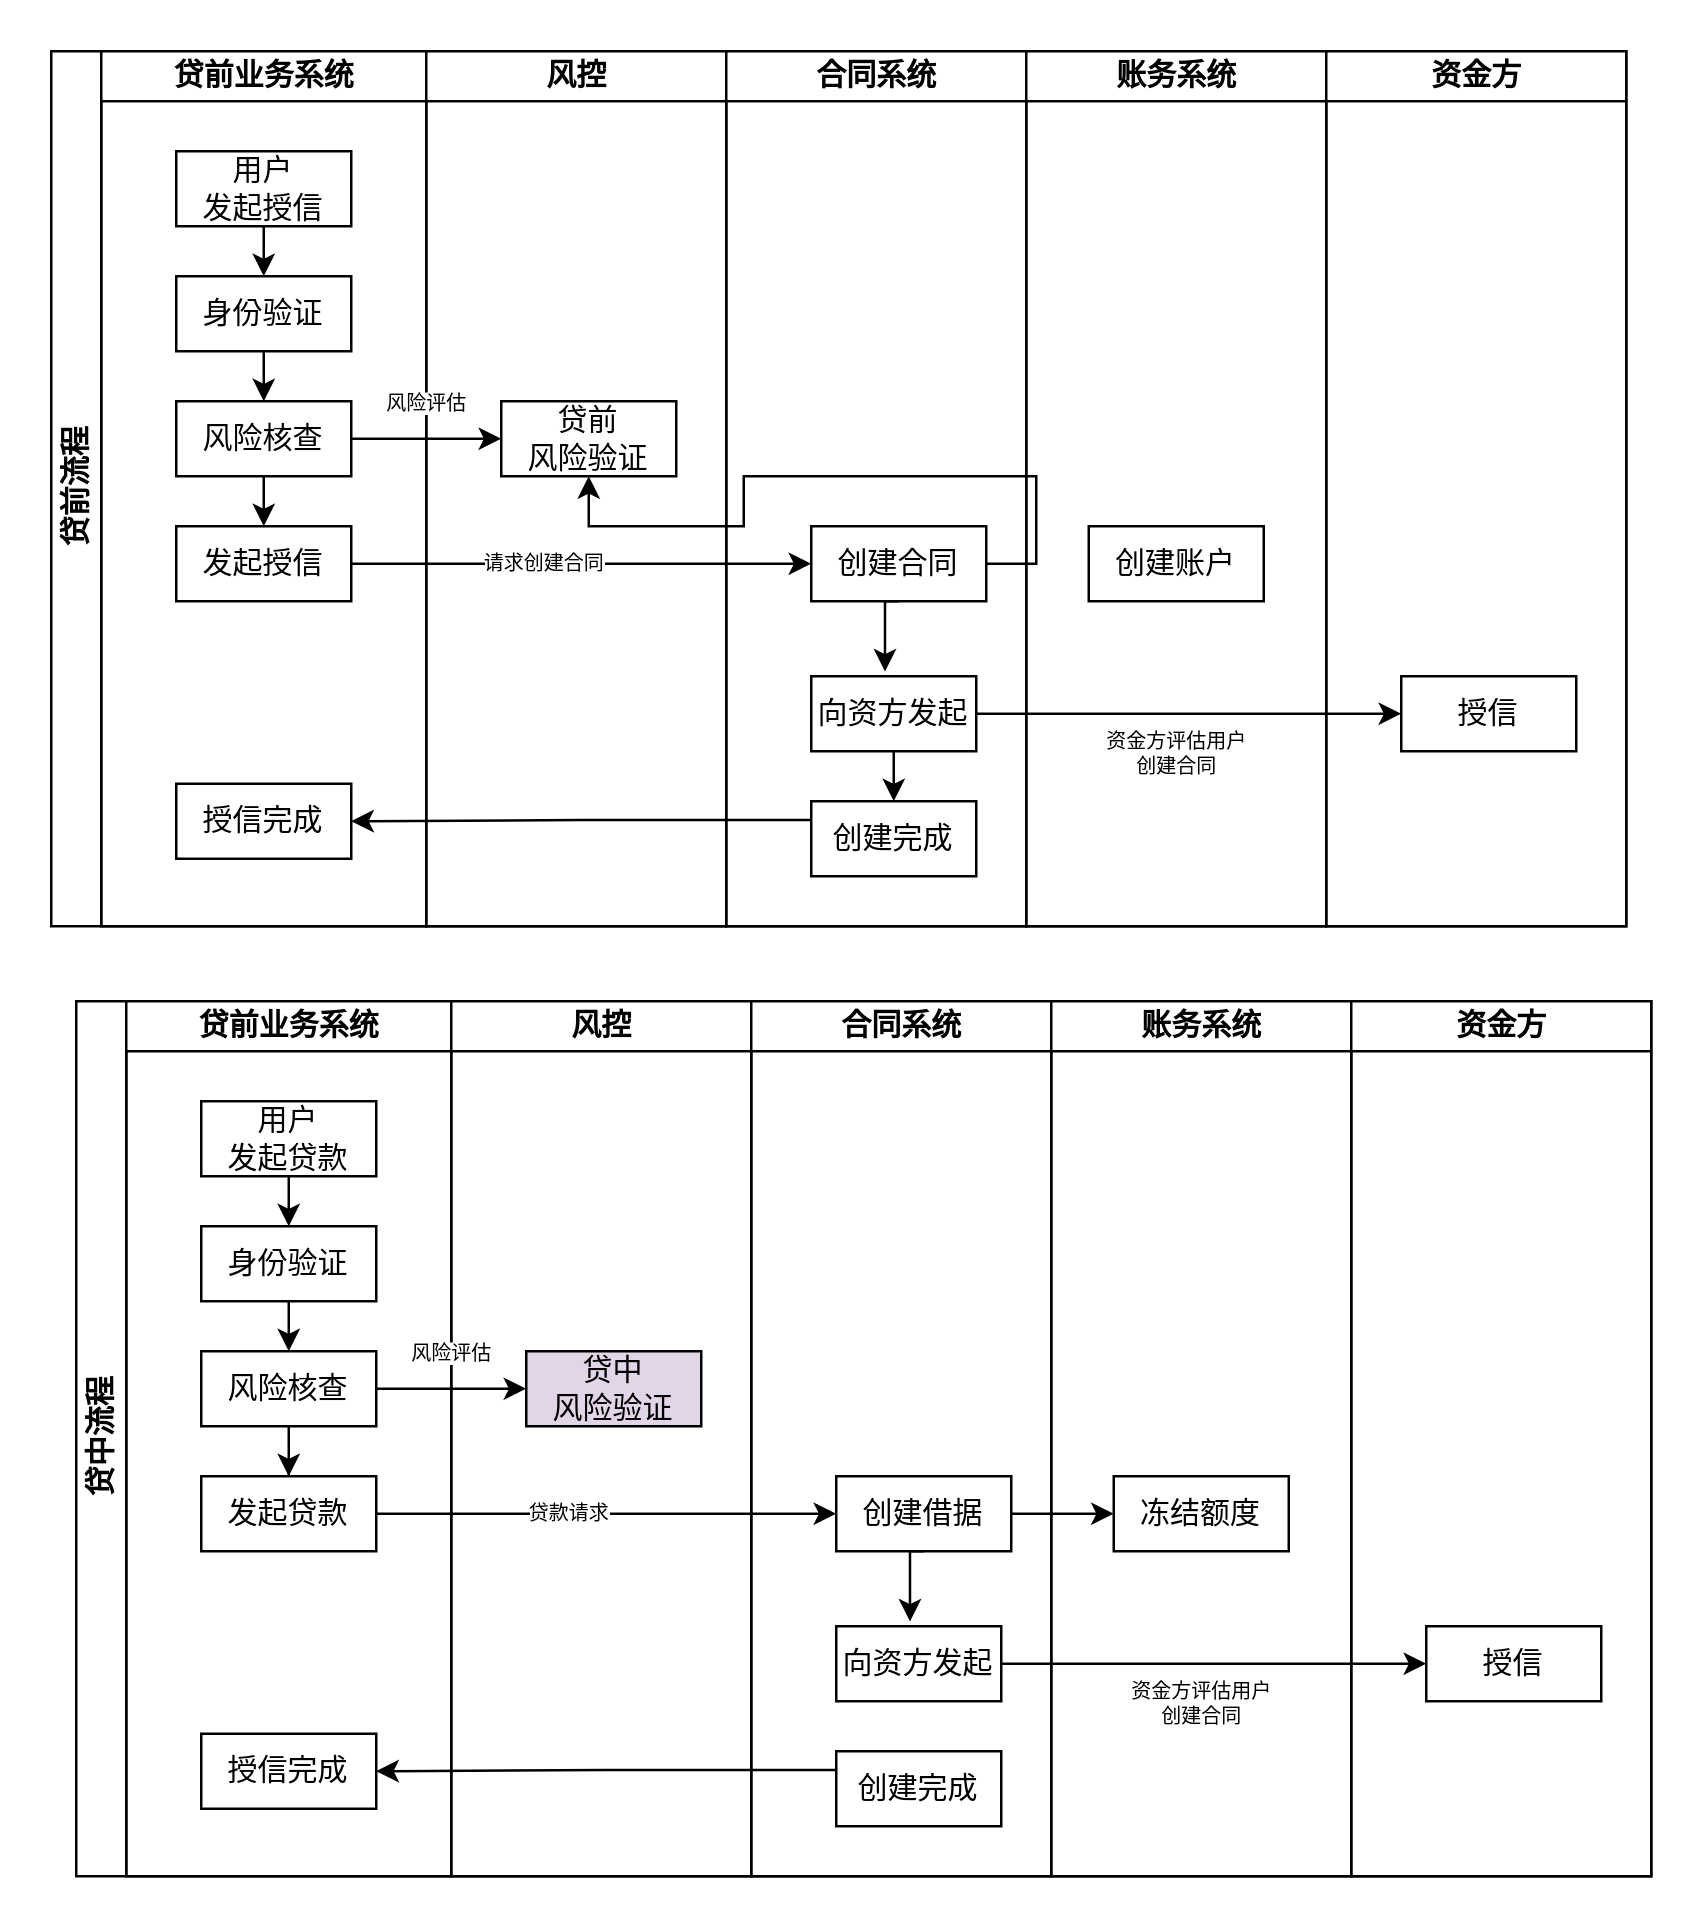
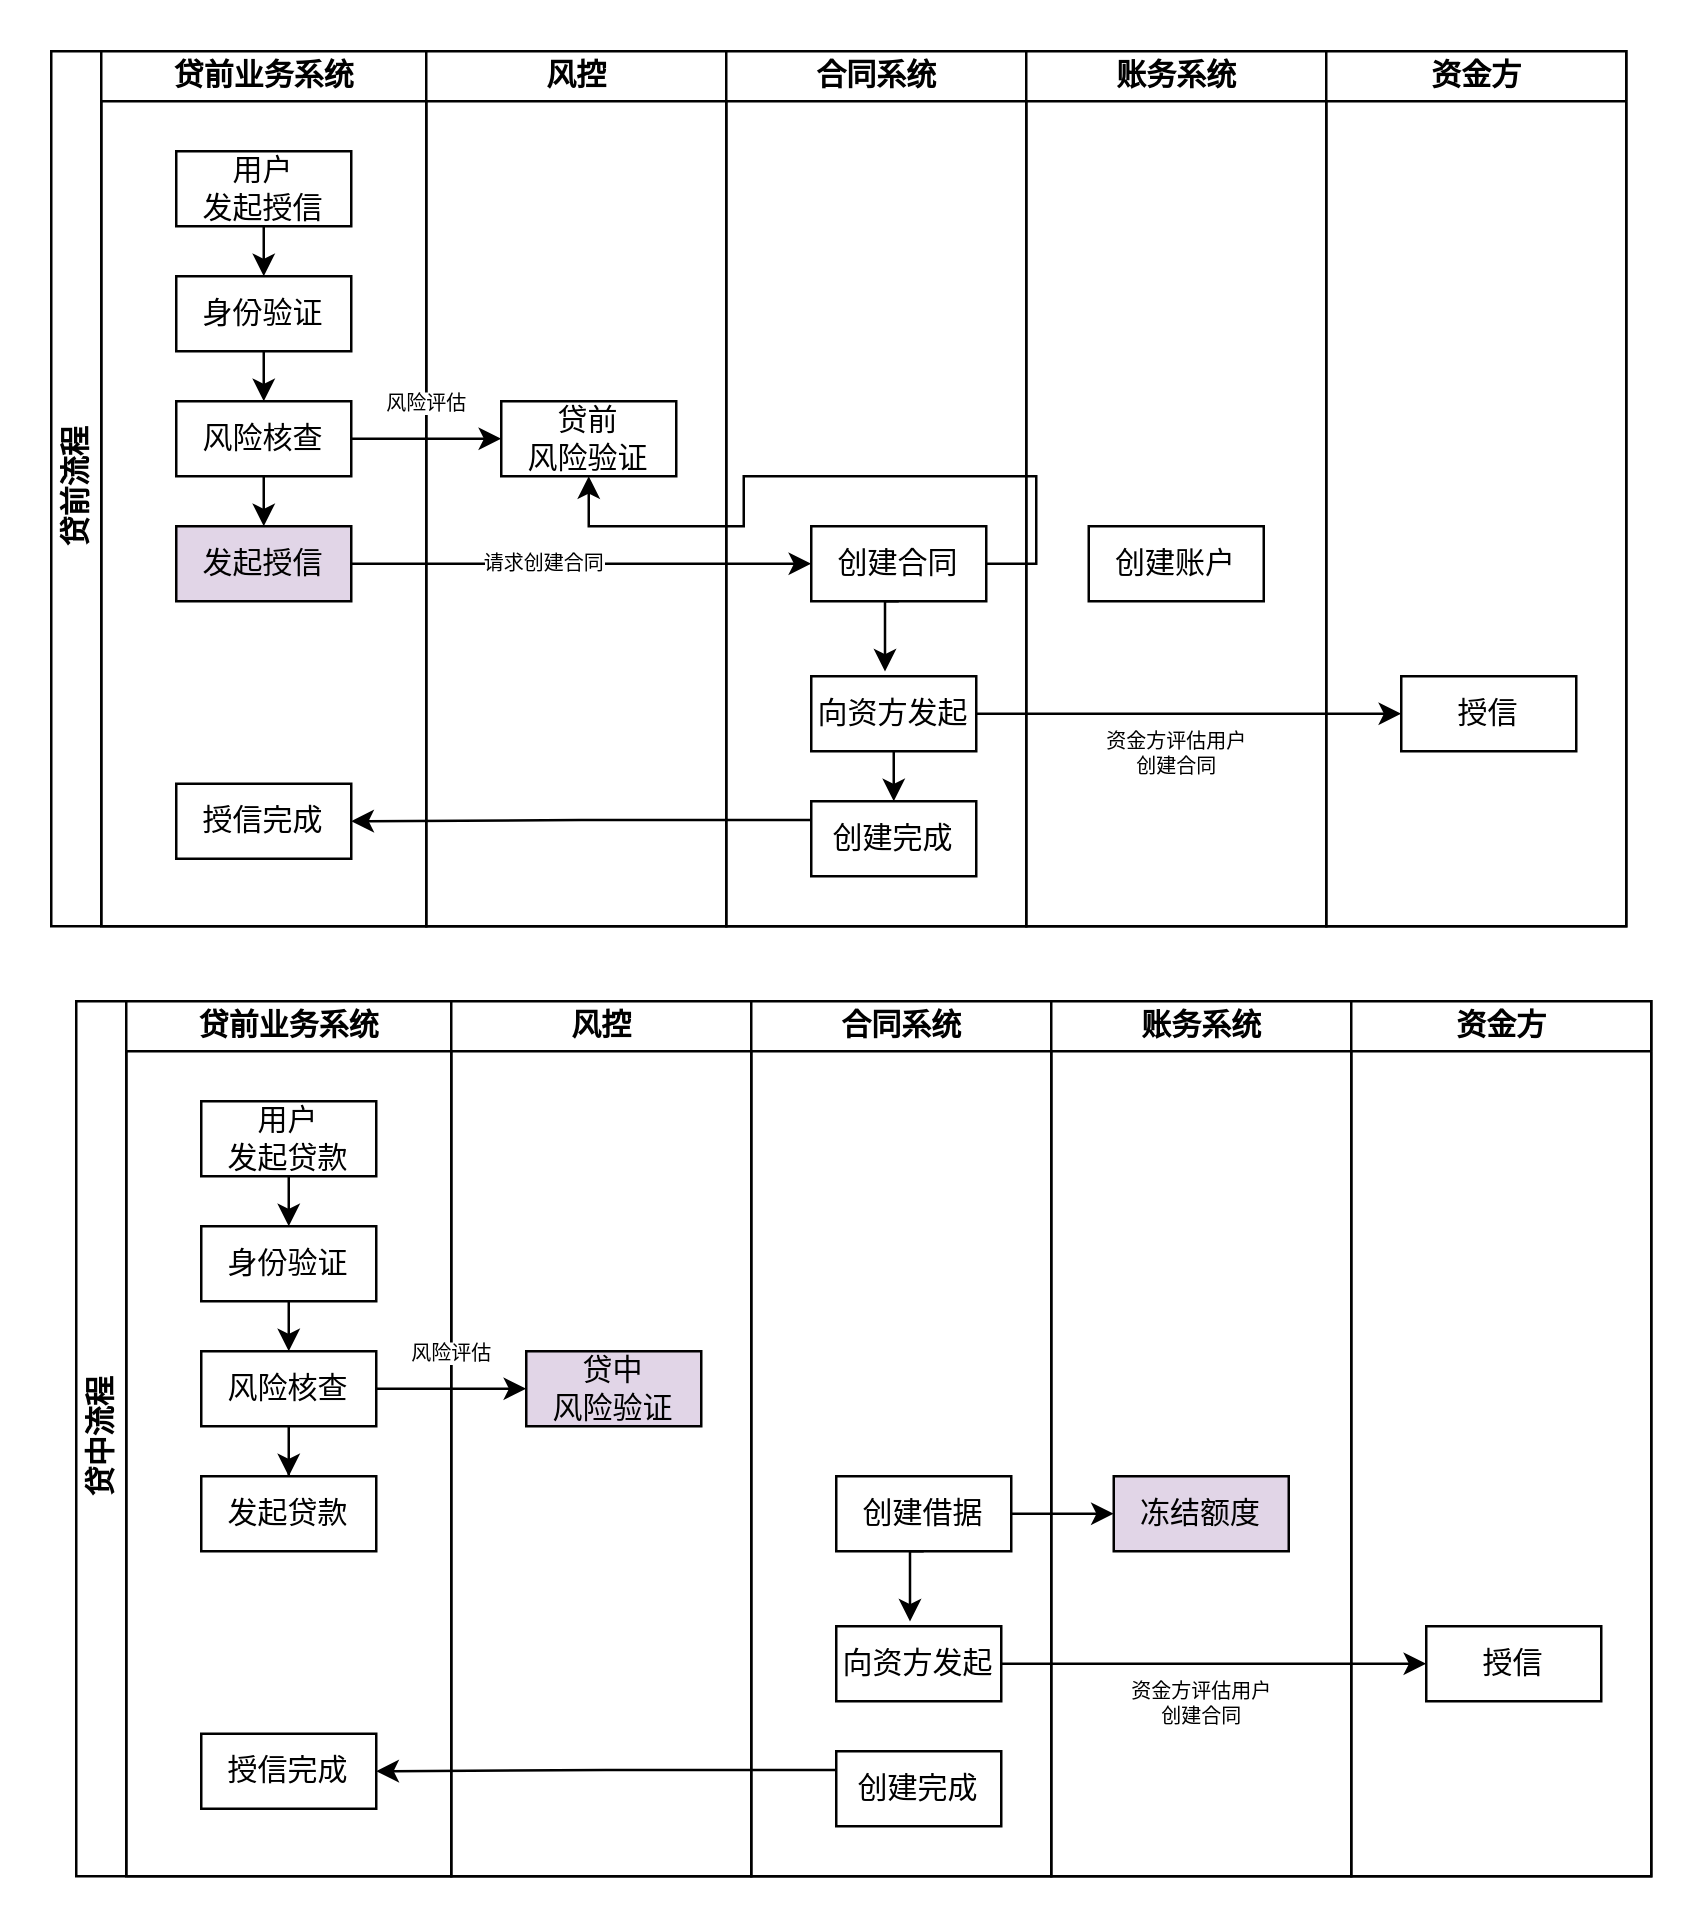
node "发起授信": fillcolor #ffffff -> #e1d5e7
edge "发起贷款" -> "创建借据": removed, label "贷款请求"
node "冻结额度": fillcolor #ffffff -> #e1d5e7
